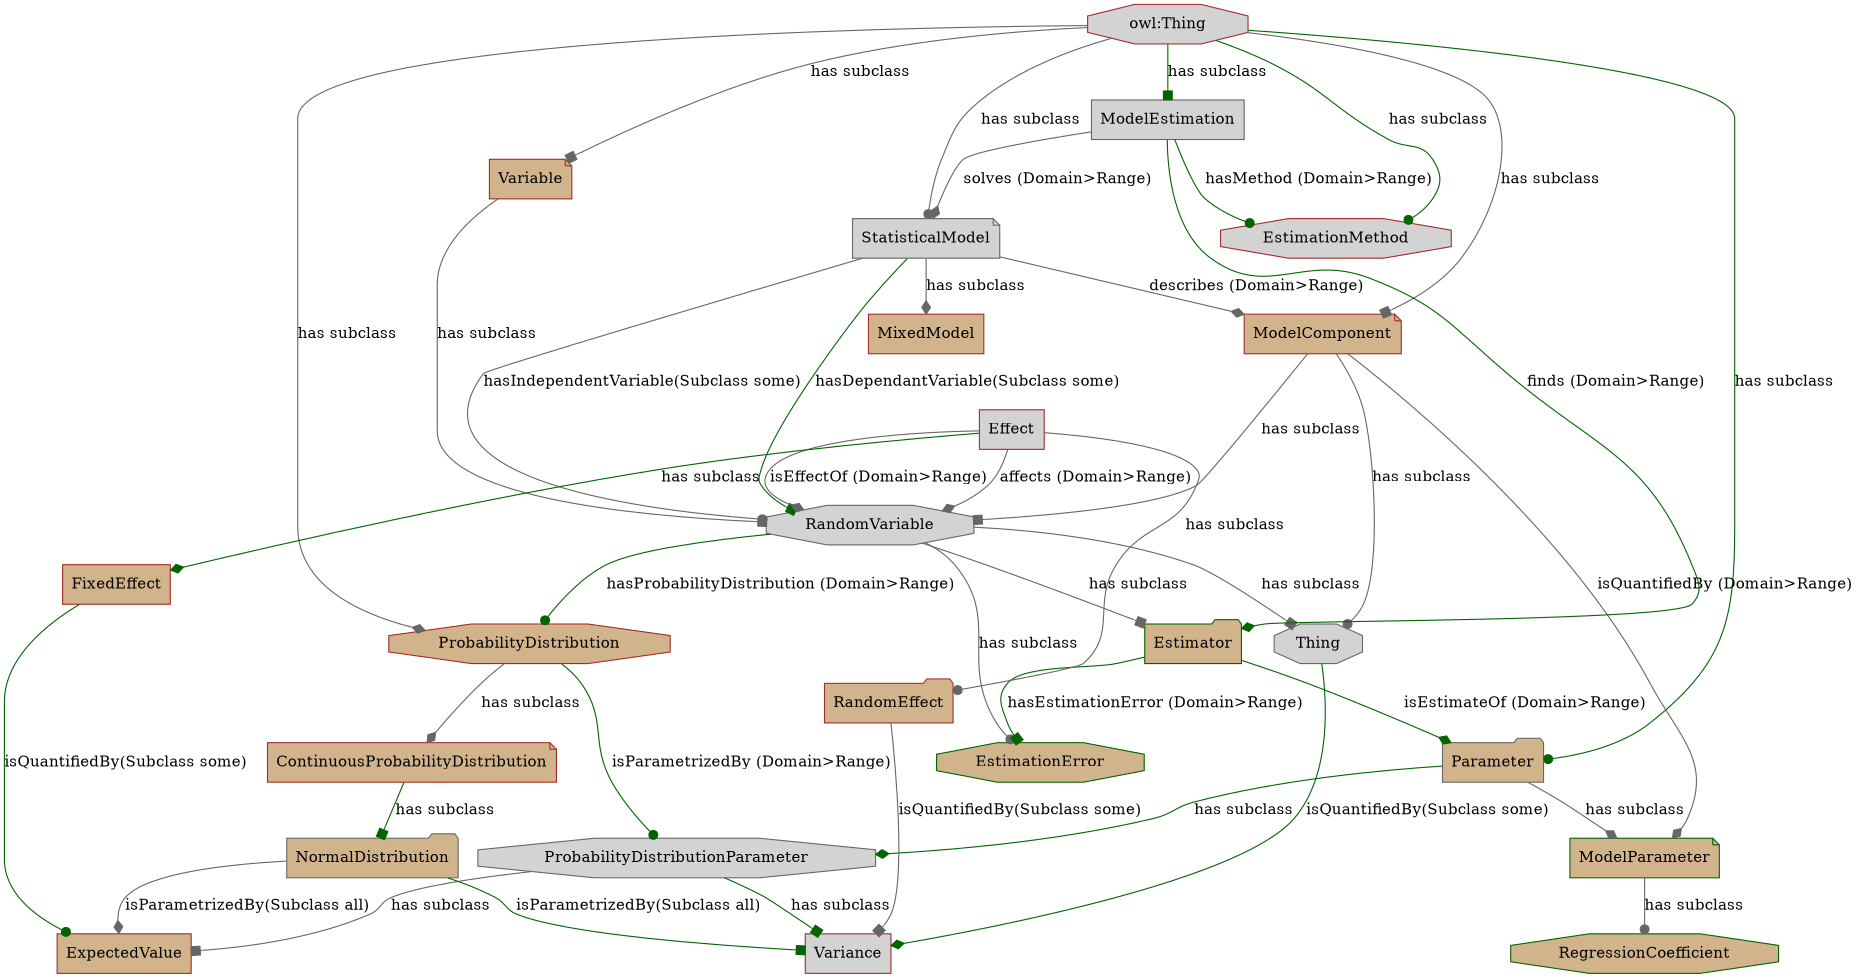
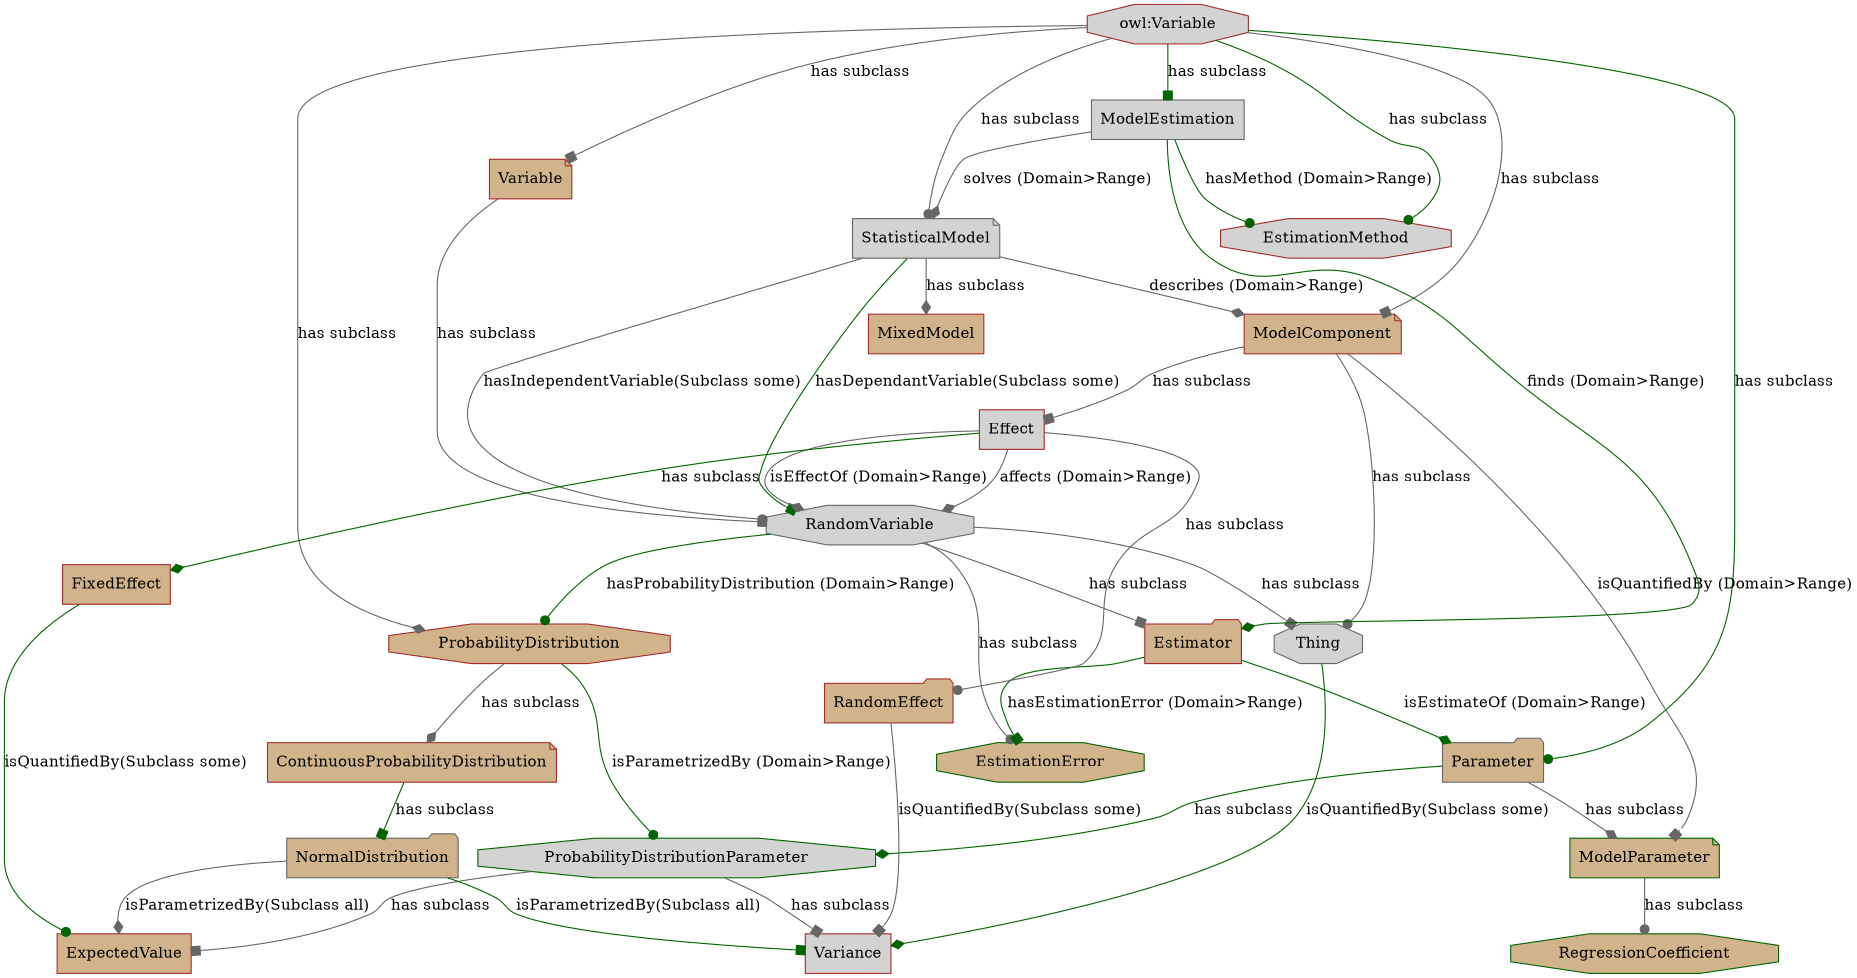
node "owl:Thing": label "owl:Thing" -> "owl:Variable"
edge "ModelComponent" -> "RandomVariable": now "ModelComponent" -> "Effect"
edge "ModelComponent" -> "ModelParameter": arrowhead diamond -> box
node "Estimator": color darkgreen -> brown
node "ProbabilityDistributionParameter": color gray40 -> darkgreen
edge "ProbabilityDistributionParameter" -> "Variance": color darkgreen -> gray40
